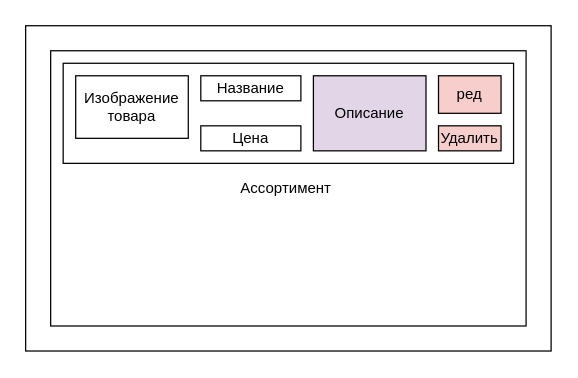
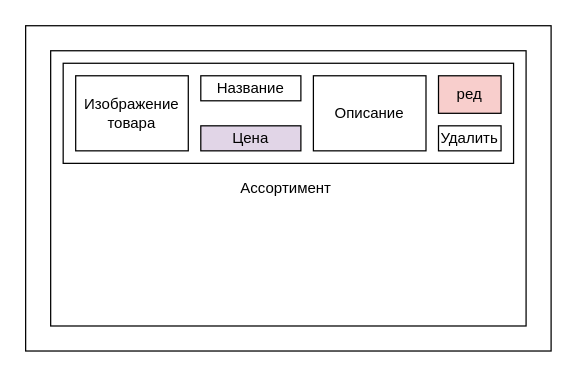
node "Изображение товара": size 113x63 -> 113x75
node "Описание": fillcolor #e1d5e7 -> #ffffff
node "Цена": fillcolor #ffffff -> #e1d5e7
node "Удалить": fillcolor #f8cecc -> #ffffff
